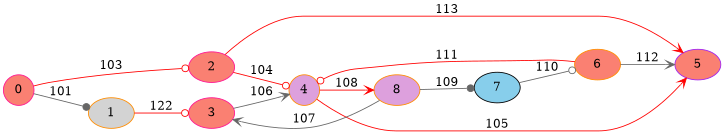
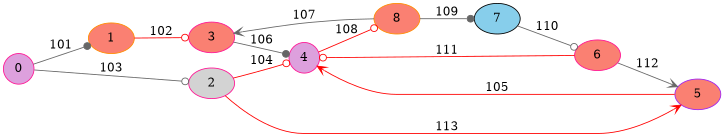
node "6": color darkorange -> deeppink
node "2": fillcolor salmon -> lightgrey
edge "0" -> "2": color red -> gray40
node "0": fillcolor salmon -> plum
node "4": color darkorange -> deeppink
edge "4" -> "8": arrowhead vee -> odot
node "8": fillcolor plum -> salmon
edge "3" -> "4": arrowhead vee -> dot
edge "1" -> "3": label "122" -> "102"
node "1": fillcolor lightgrey -> salmon
edge "4" -> "5": reversed
